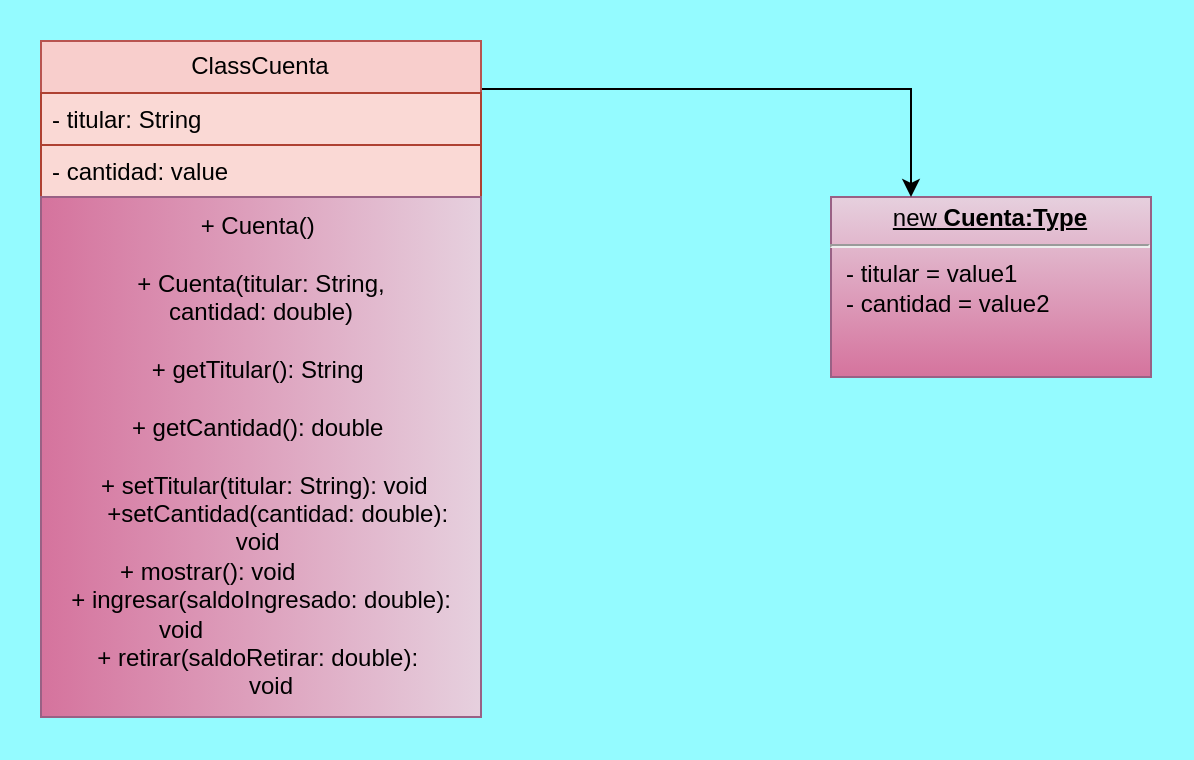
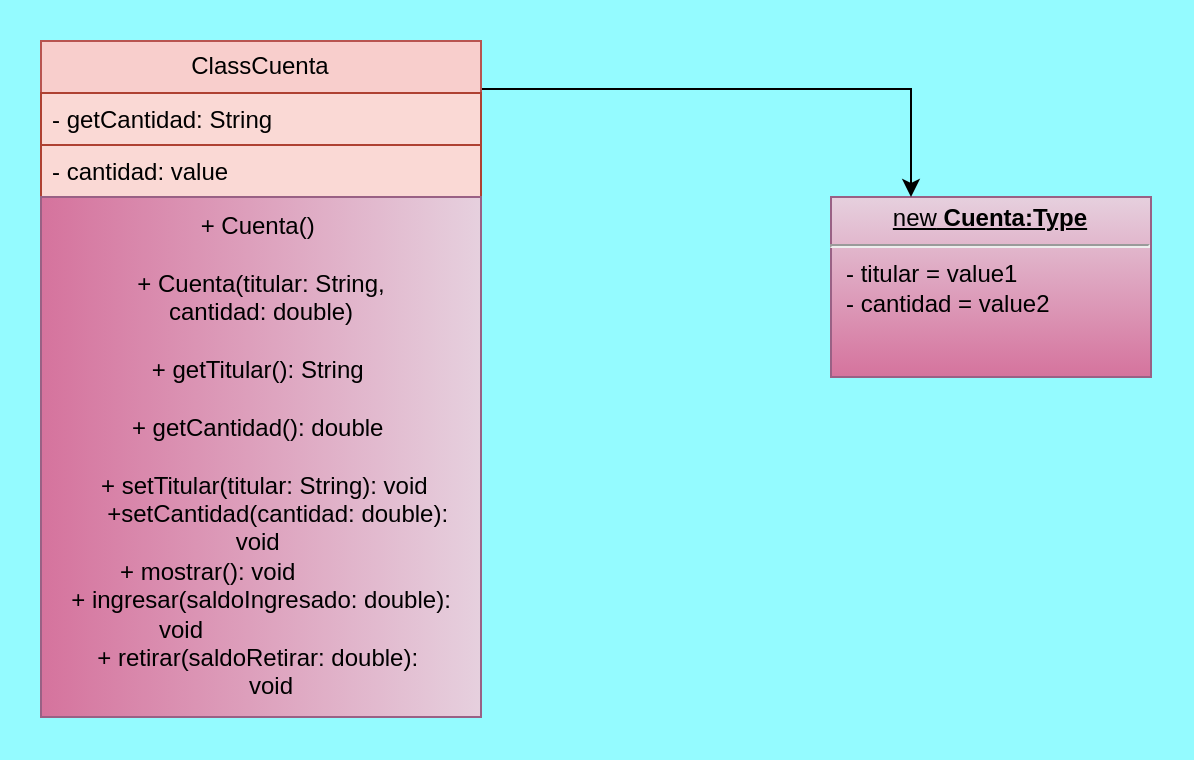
node "- titular: String": label "- titular: String" -> "- getCantidad: String"
